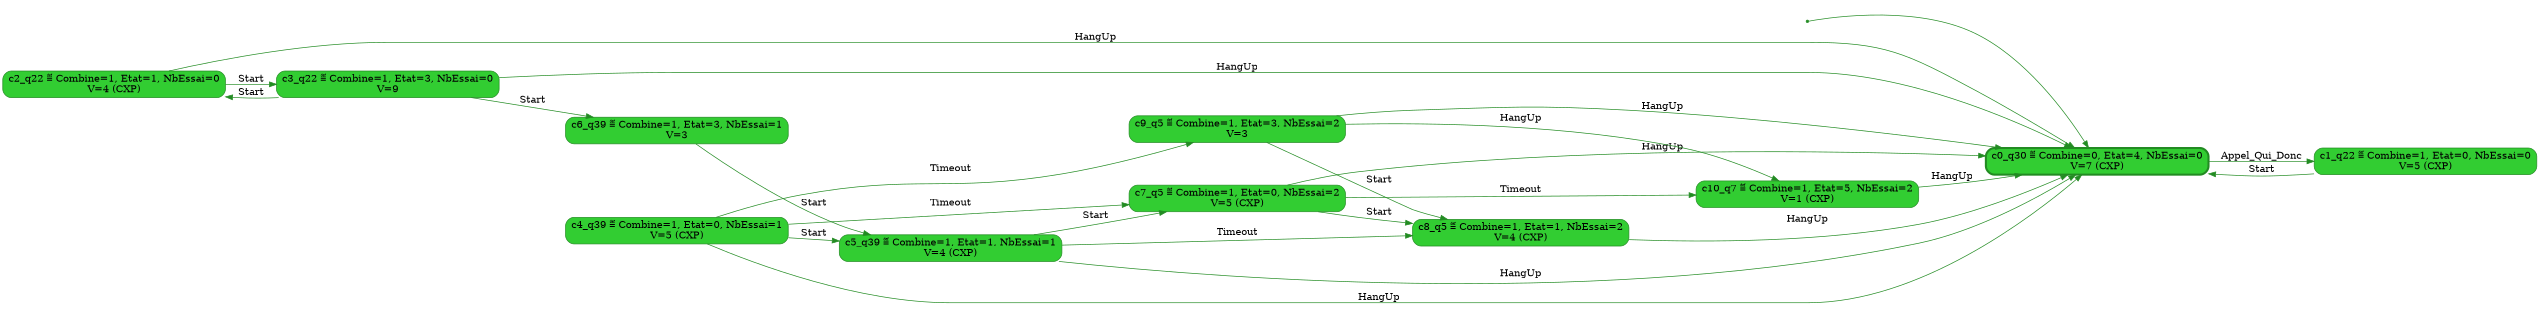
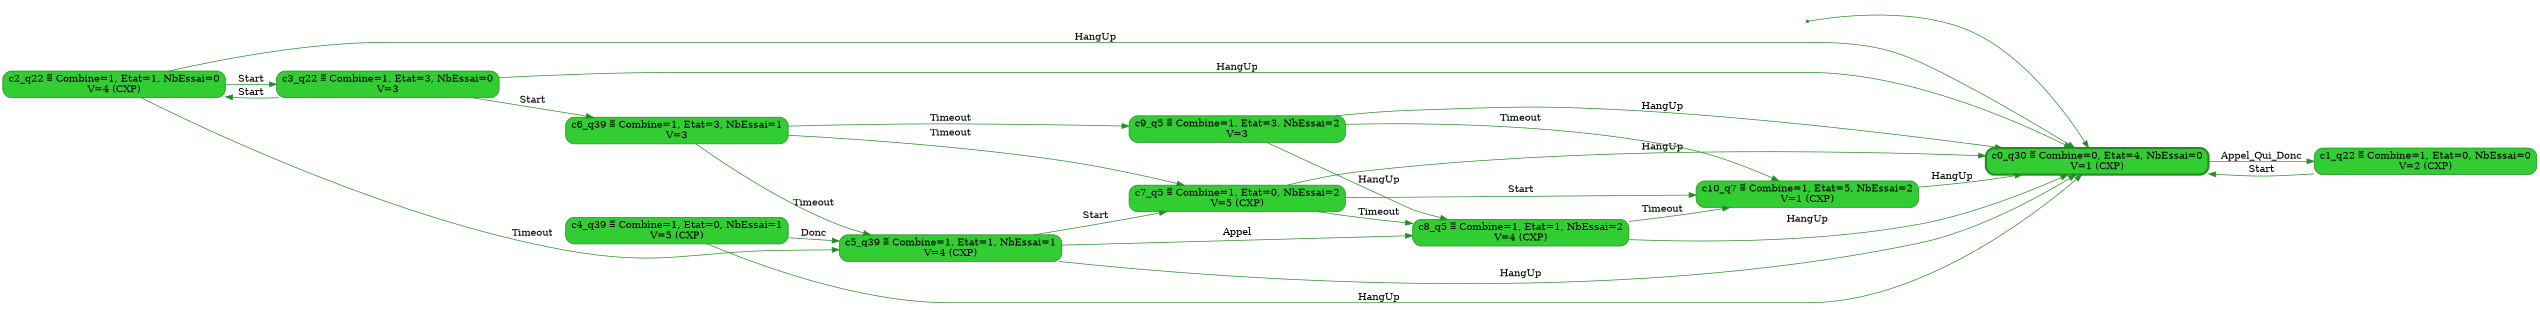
node "c3_q22 ≝ Combine=1, Etat=3, NbEssai=0 V=9": label "c3_q22 ≝ Combine=1, Etat=3, NbEssai=0 V=9" -> "c3_q22 ≝ Combine=1, Etat=3, NbEssai=0 V=3"
edge "c9_q5 ≝ Combine=1, Etat=3, NbEssai=2 V=3" -> "c10_q7 ≝ Combine=1, Etat=5, NbEssai=2 V=1 (CXP)": label "HangUp" -> "Timeout"
node "c0_q30 ≝ Combine=0, Etat=4, NbEssai=0 V=7 (CXP)": label "c0_q30 ≝ Combine=0, Etat=4, NbEssai=0 V=7 (CXP)" -> "c0_q30 ≝ Combine=0, Etat=4, NbEssai=0 V=1 (CXP)"
node "c1_q22 ≝ Combine=1, Etat=0, NbEssai=0 V=5 (CXP)": label "c1_q22 ≝ Combine=1, Etat=0, NbEssai=0 V=5 (CXP)" -> "c1_q22 ≝ Combine=1, Etat=0, NbEssai=0 V=2 (CXP)"
edge "c9_q5 ≝ Combine=1, Etat=3, NbEssai=2 V=3" -> "c8_q5 ≝ Combine=1, Etat=1, NbEssai=2 V=4 (CXP)": label "Start" -> "HangUp"
edge "c4_q39 ≝ Combine=1, Etat=0, NbEssai=1 V=5 (CXP)" -> "c9_q5 ≝ Combine=1, Etat=3, NbEssai=2 V=3": now "c6_q39 ≝ Combine=1, Etat=3, NbEssai=1 V=3" -> "c9_q5 ≝ Combine=1, Etat=3, NbEssai=2 V=3"
edge "c7_q5 ≝ Combine=1, Etat=0, NbEssai=2 V=5 (CXP)" -> "c10_q7 ≝ Combine=1, Etat=5, NbEssai=2 V=1 (CXP)": label "Timeout" -> "Start"
edge "c6_q39 ≝ Combine=1, Etat=3, NbEssai=1 V=3" -> "c5_q39 ≝ Combine=1, Etat=1, NbEssai=1 V=4 (CXP)": label "Start" -> "Timeout"
edge "c7_q5 ≝ Combine=1, Etat=0, NbEssai=2 V=5 (CXP)" -> "c8_q5 ≝ Combine=1, Etat=1, NbEssai=2 V=4 (CXP)": label "Start" -> "Timeout"
edge "c4_q39 ≝ Combine=1, Etat=0, NbEssai=1 V=5 (CXP)" -> "c7_q5 ≝ Combine=1, Etat=0, NbEssai=2 V=5 (CXP)": now "c6_q39 ≝ Combine=1, Etat=3, NbEssai=1 V=3" -> "c7_q5 ≝ Combine=1, Etat=0, NbEssai=2 V=5 (CXP)"
edge "c8_q5 ≝ Combine=1, Etat=1, NbEssai=2 V=4 (CXP)" -> "c10_q7 ≝ Combine=1, Etat=5, NbEssai=2 V=1 (CXP)": added, label "Timeout"
edge "c2_q22 ≝ Combine=1, Etat=1, NbEssai=0 V=4 (CXP)" -> "c5_q39 ≝ Combine=1, Etat=1, NbEssai=1 V=4 (CXP)": added, label "Timeout"
edge "c5_q39 ≝ Combine=1, Etat=1, NbEssai=1 V=4 (CXP)" -> "c8_q5 ≝ Combine=1, Etat=1, NbEssai=2 V=4 (CXP)": label "Timeout" -> "Appel"
edge "c4_q39 ≝ Combine=1, Etat=0, NbEssai=1 V=5 (CXP)" -> "c5_q39 ≝ Combine=1, Etat=1, NbEssai=1 V=4 (CXP)": label "Start" -> "Donc"
